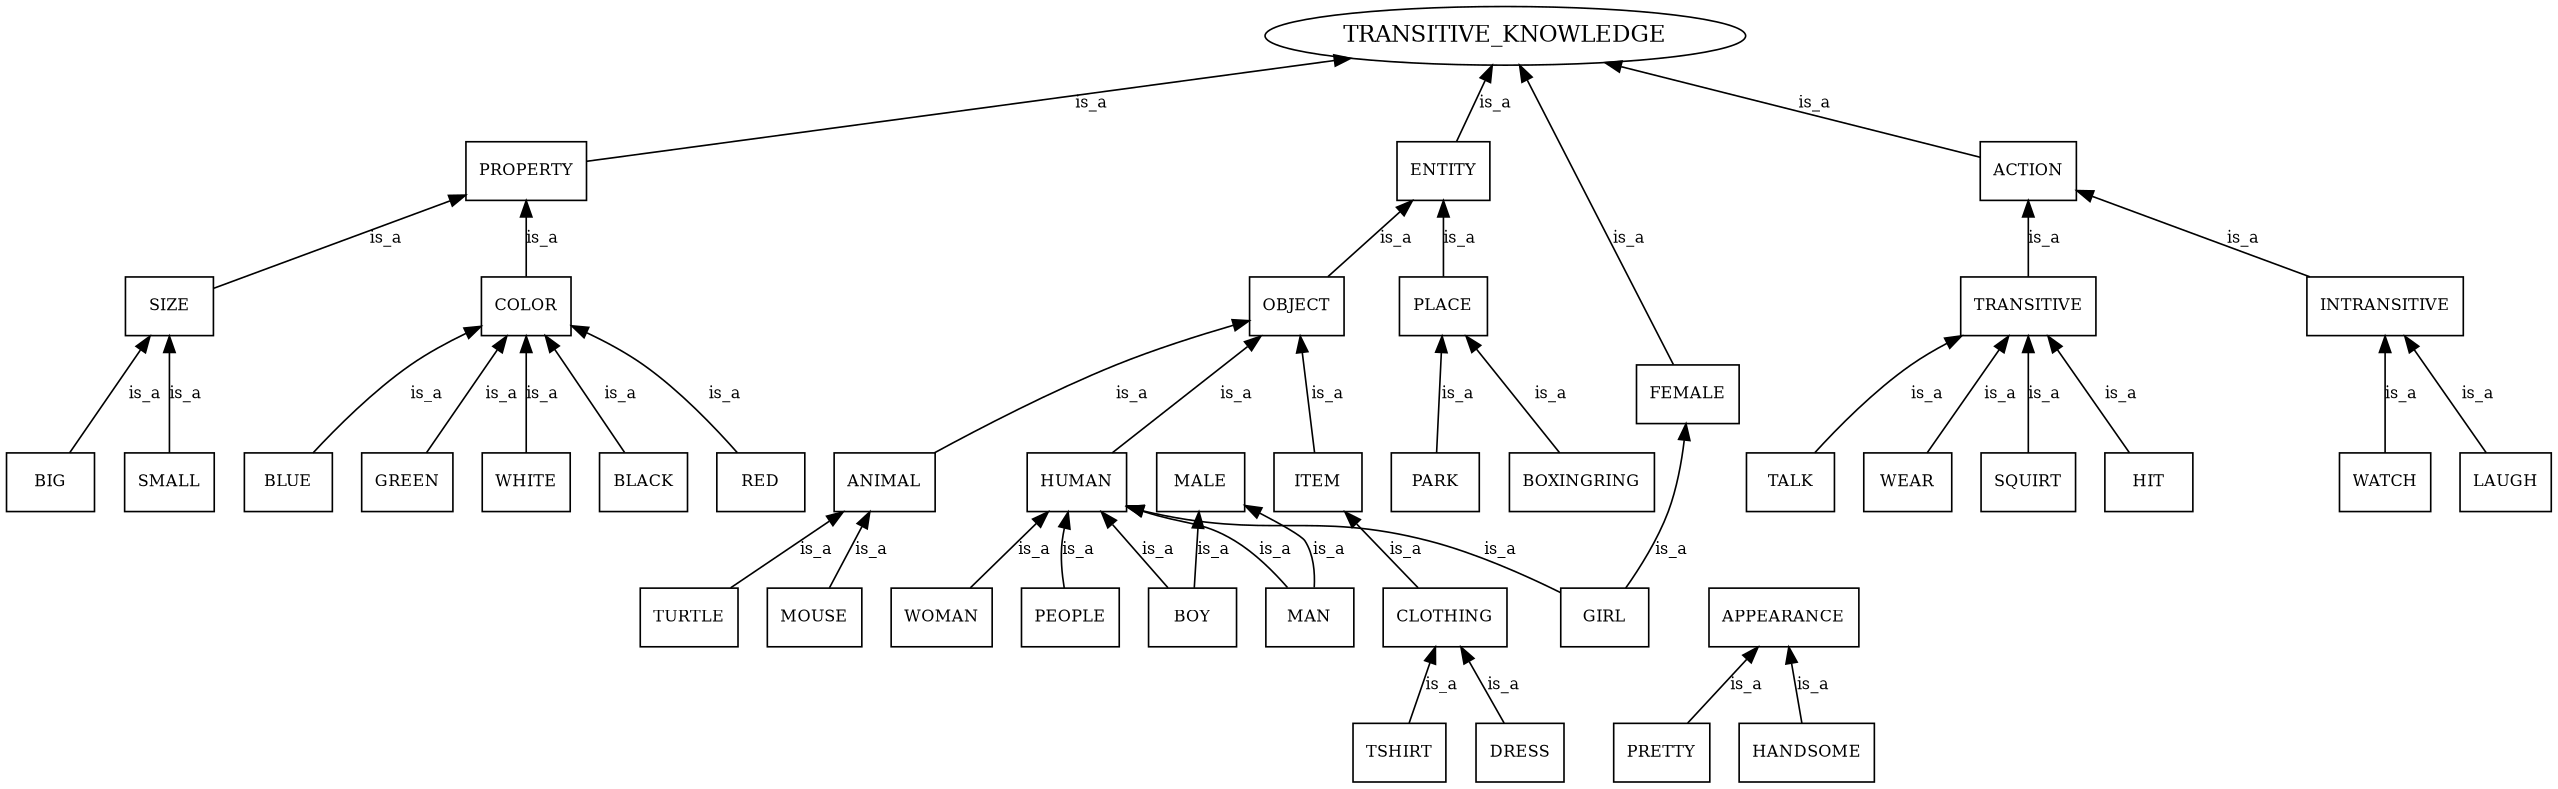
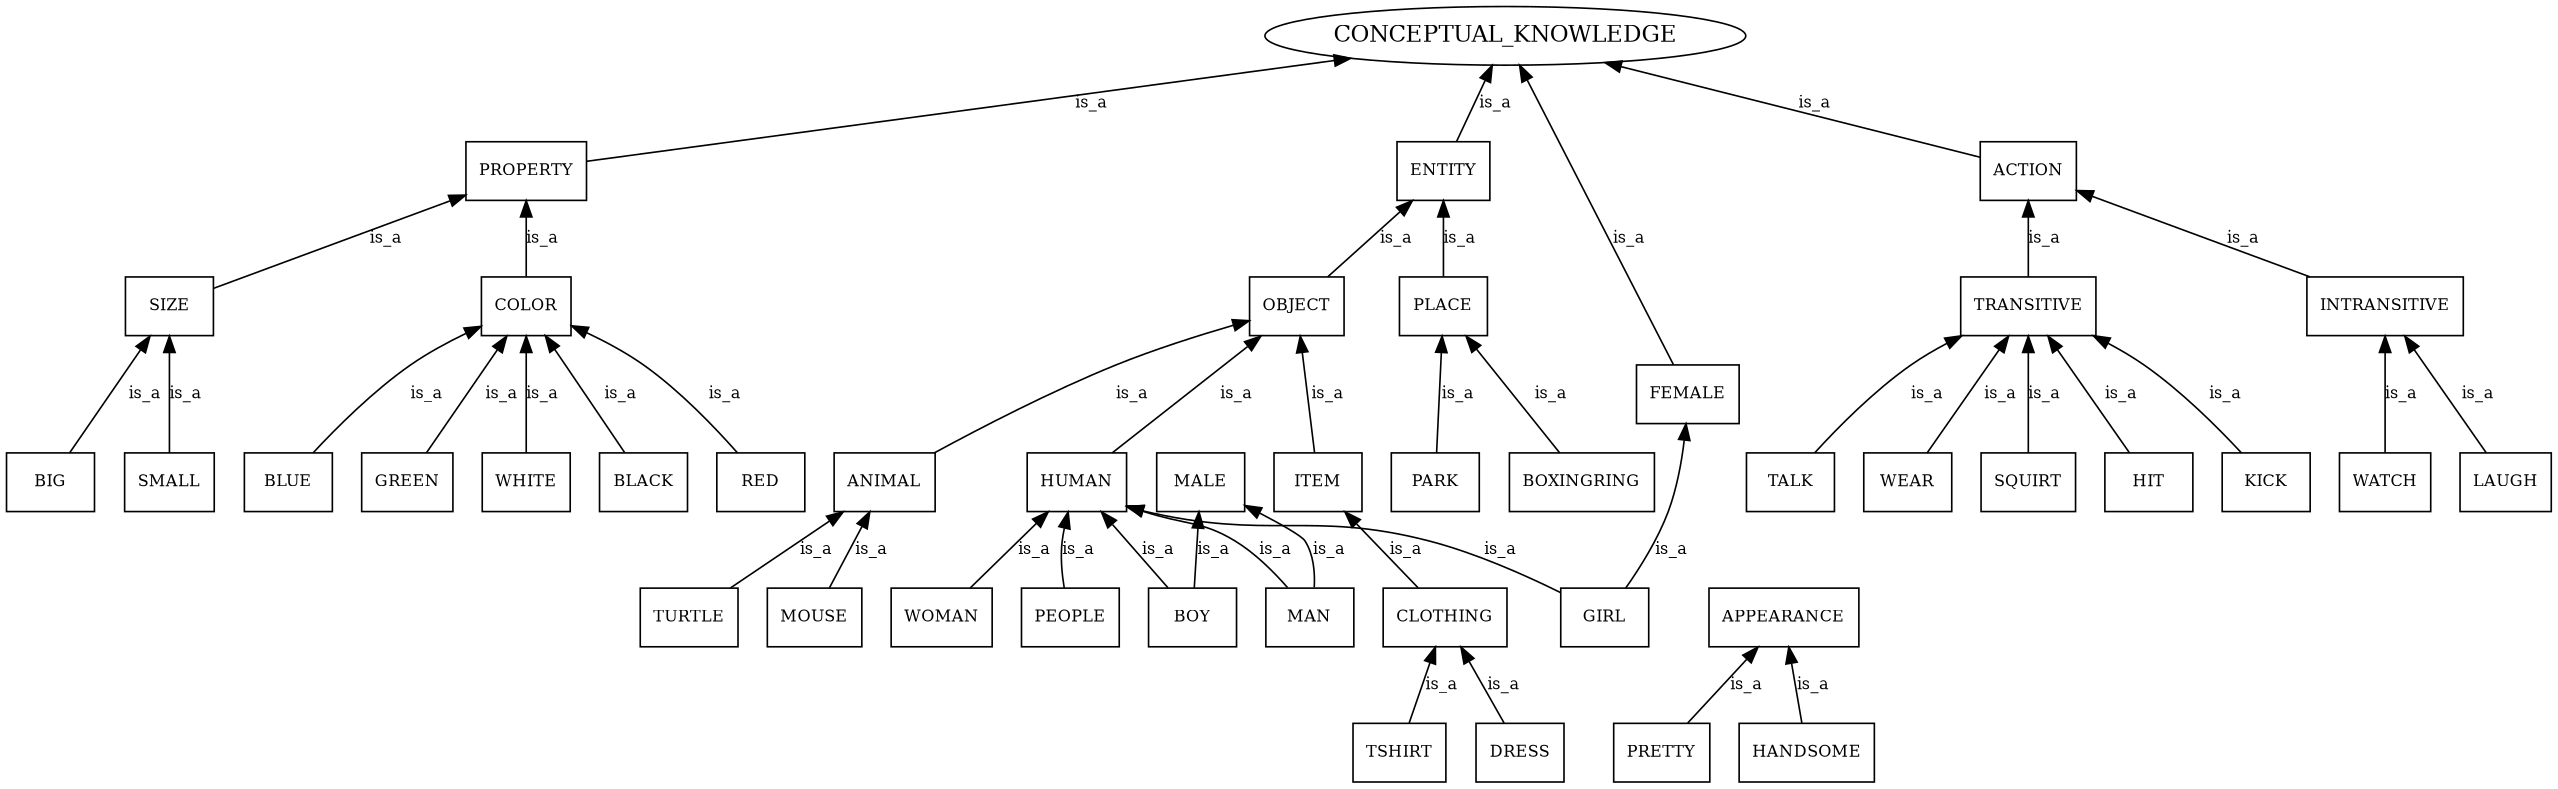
node "TRANSITIVE_KNOWLEDGE": label "TRANSITIVE_KNOWLEDGE" -> "CONCEPTUAL_KNOWLEDGE"
node "KICK": added
